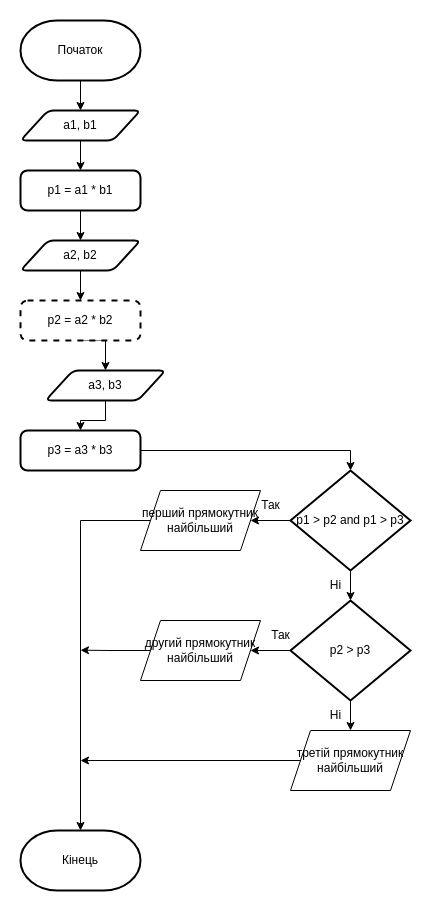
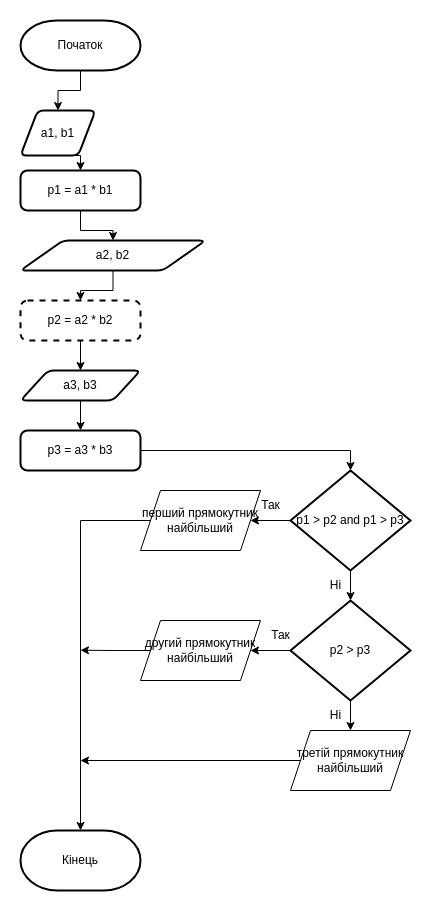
node "Початок": size 120x60 -> 120x50
node "a1, b1": size 120x30 -> 75x45
node "a2, b2": size 120x30 -> 185x30
node "a3, b3": moved (106, 386) -> (81, 386)
